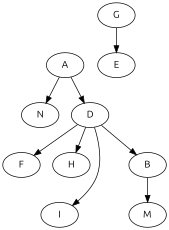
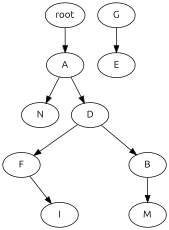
node "root": added
node "H": removed
edge "D" -> "I": now "F" -> "I"
